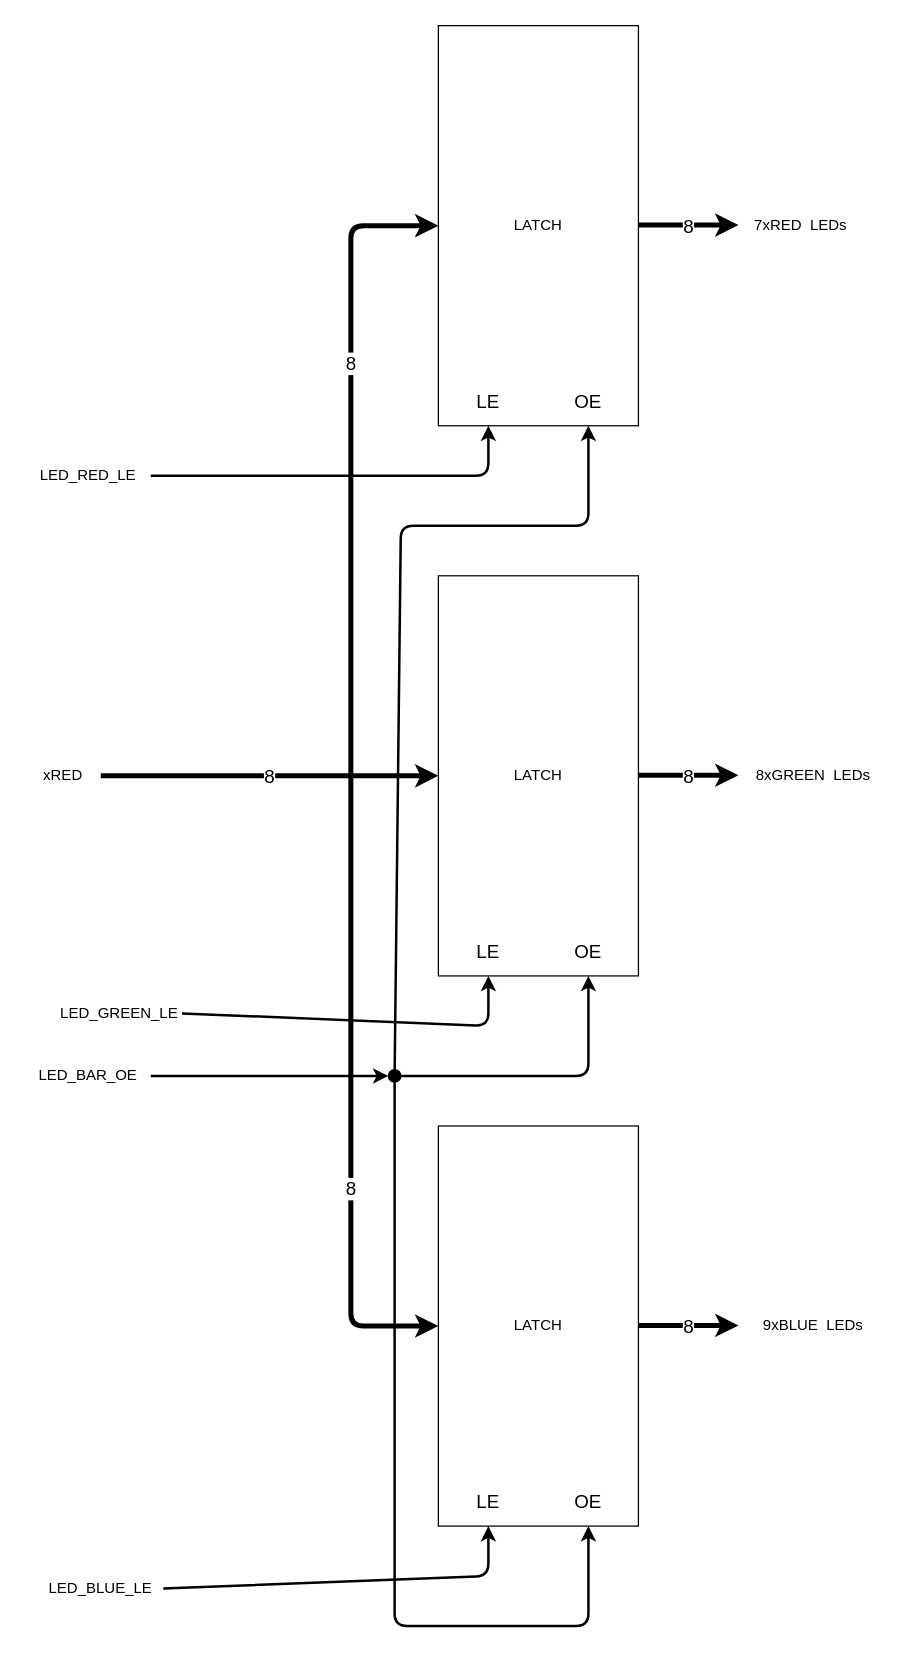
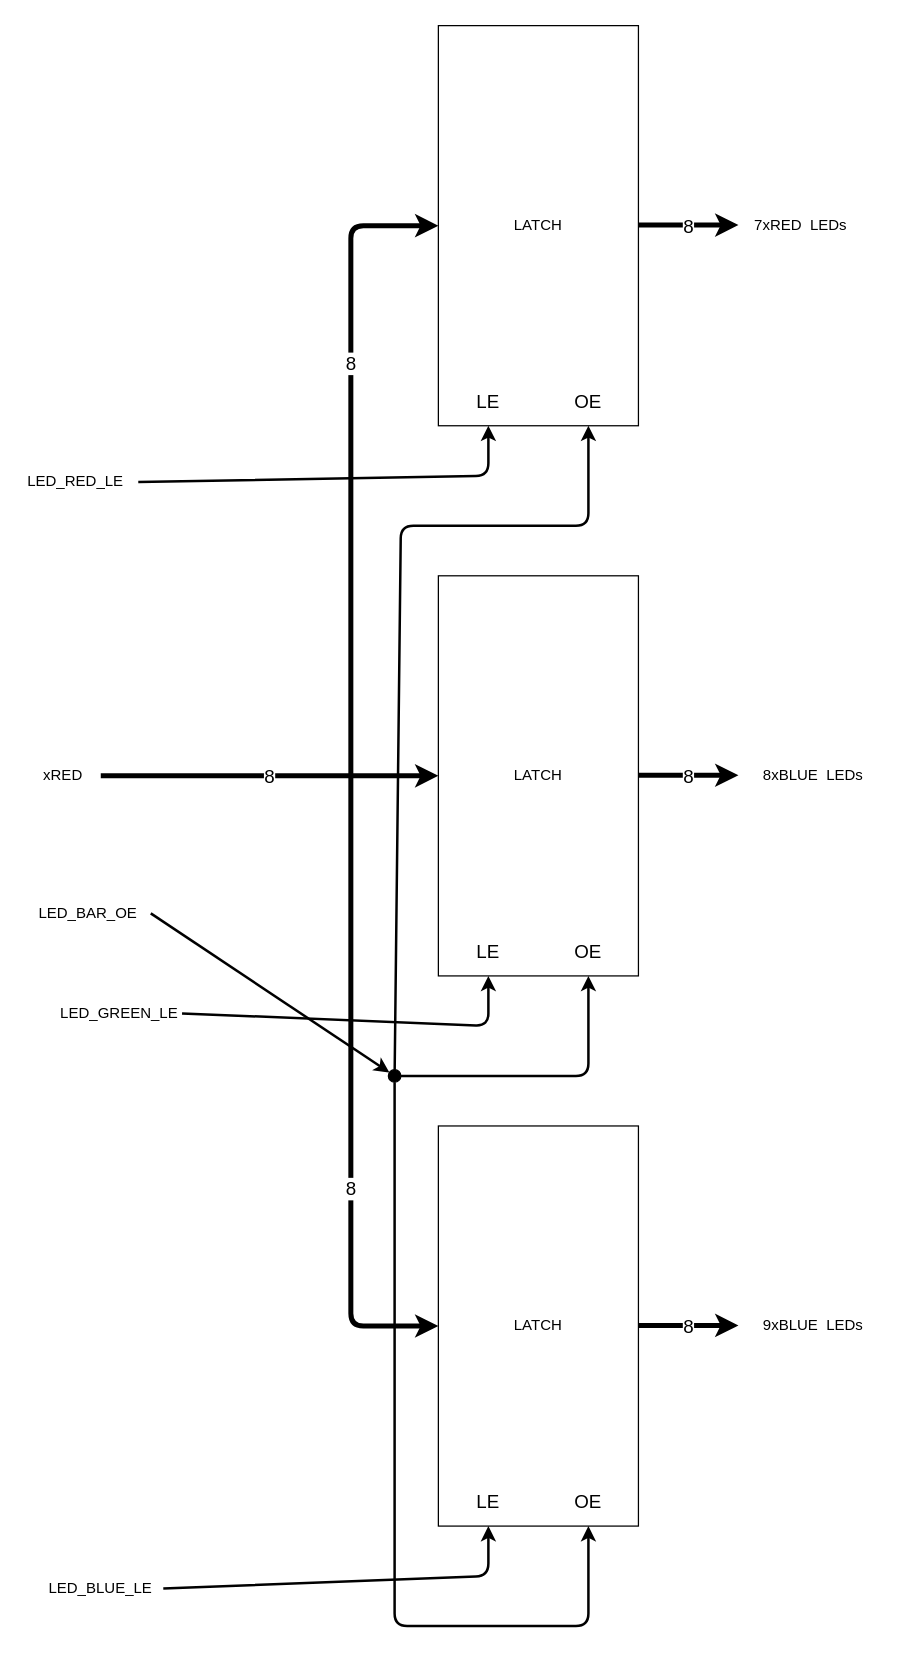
node "LED_RED_LE": moved (88, 476) -> (76, 482)
node "8xGREEN LEDs": label "8xGREEN LEDs" -> "8xBLUE LEDs"
node "LED_BAR_OE": moved (88, 1076) -> (88, 913)
